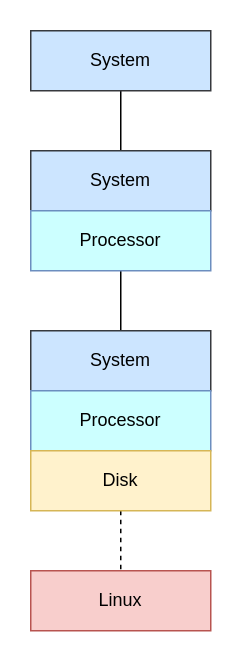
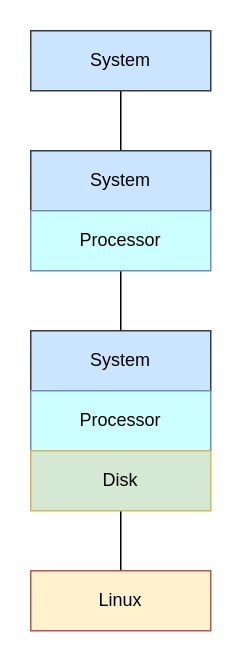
node "Disk": fillcolor #fff2cc -> #d5e8d4
edge "Disk" -- "Linux": style dashed -> solid
node "Linux": fillcolor #f8cecc -> #fff2cc
